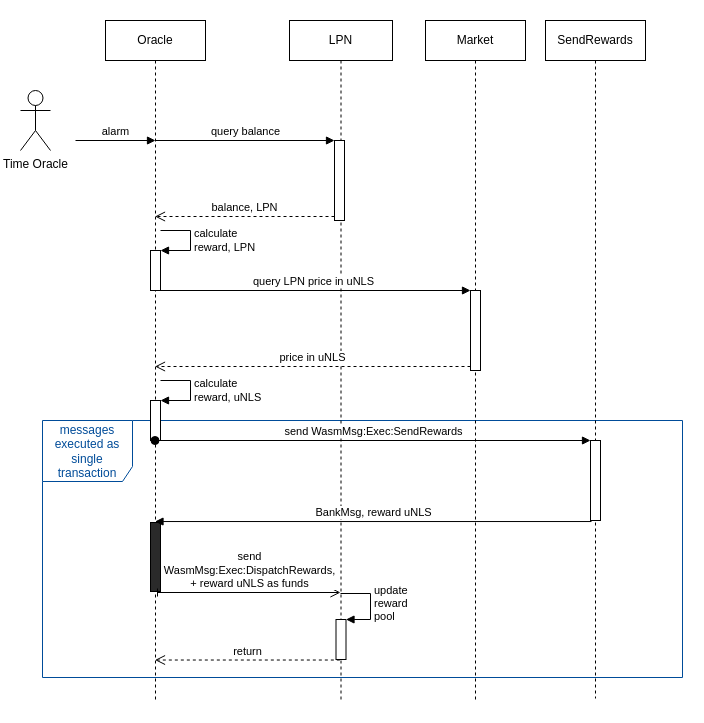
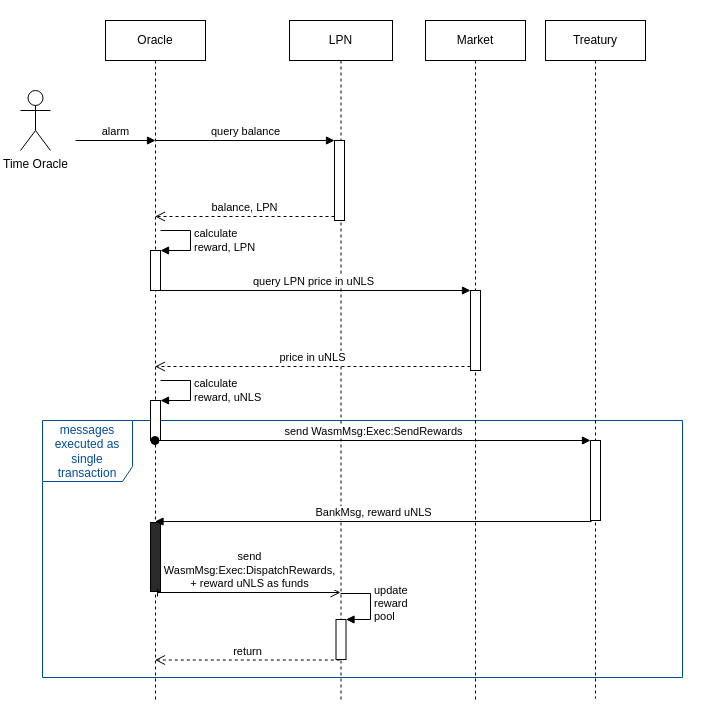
node "SendRewards": label "SendRewards" -> "Treatury"
